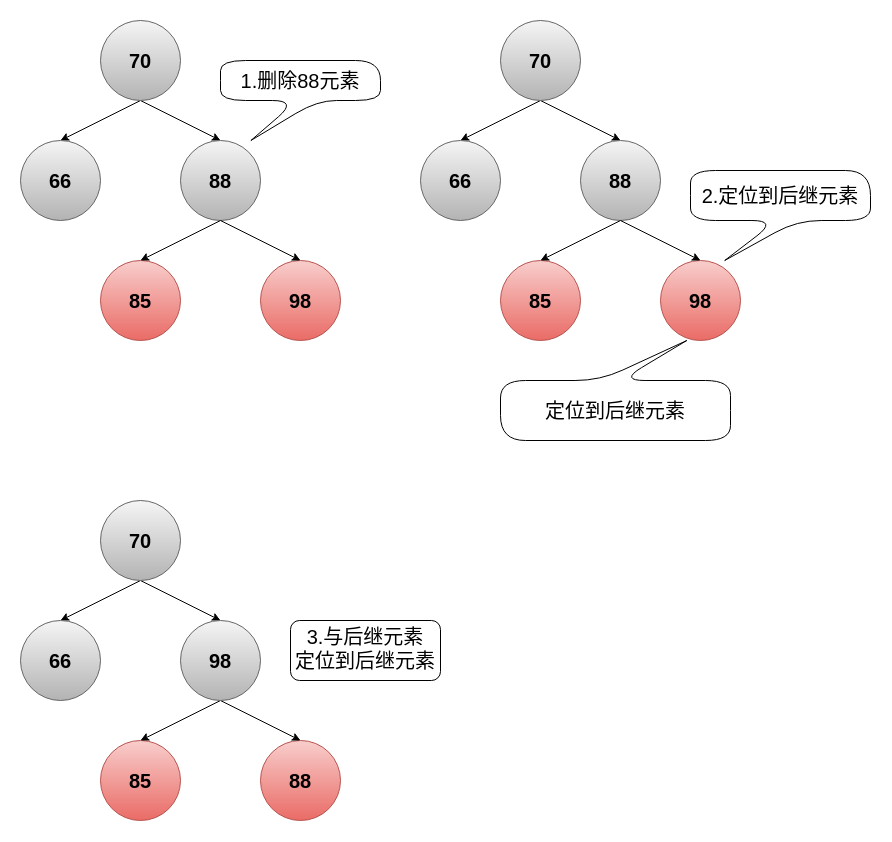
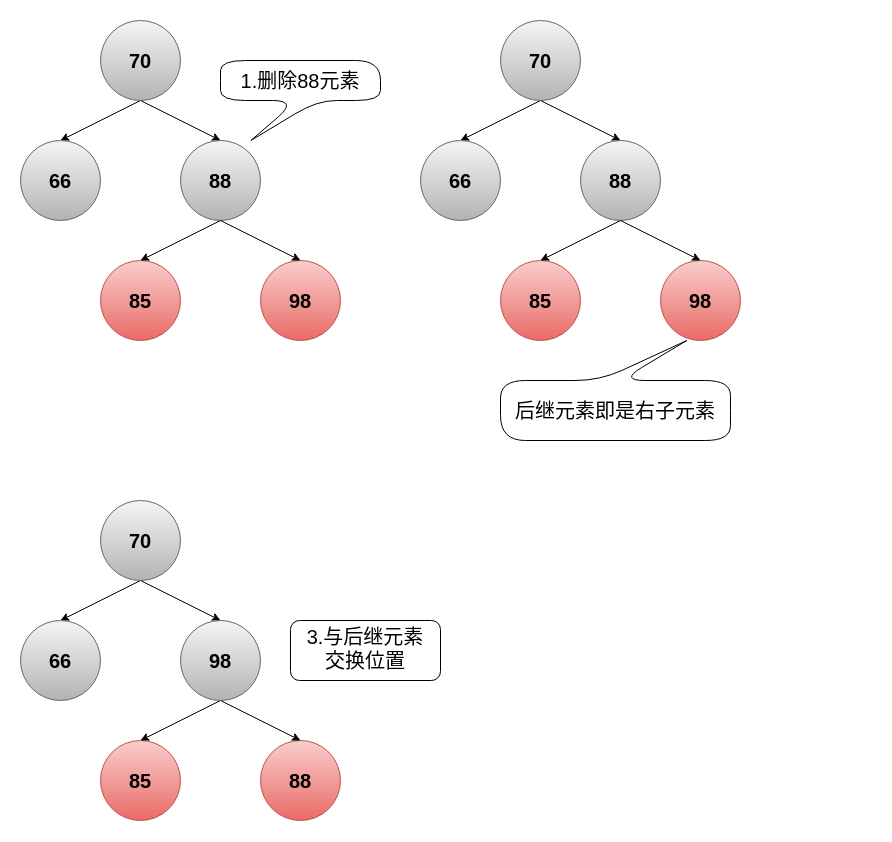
node "2.定位到后继元素": removed
node "定位到后继元素": label "定位到后继元素" -> "后继元素即是右子元素"
node "3.与后继元素 定位到后继元素": label "3.与后继元素 定位到后继元素" -> "3.与后继元素 交换位置"
